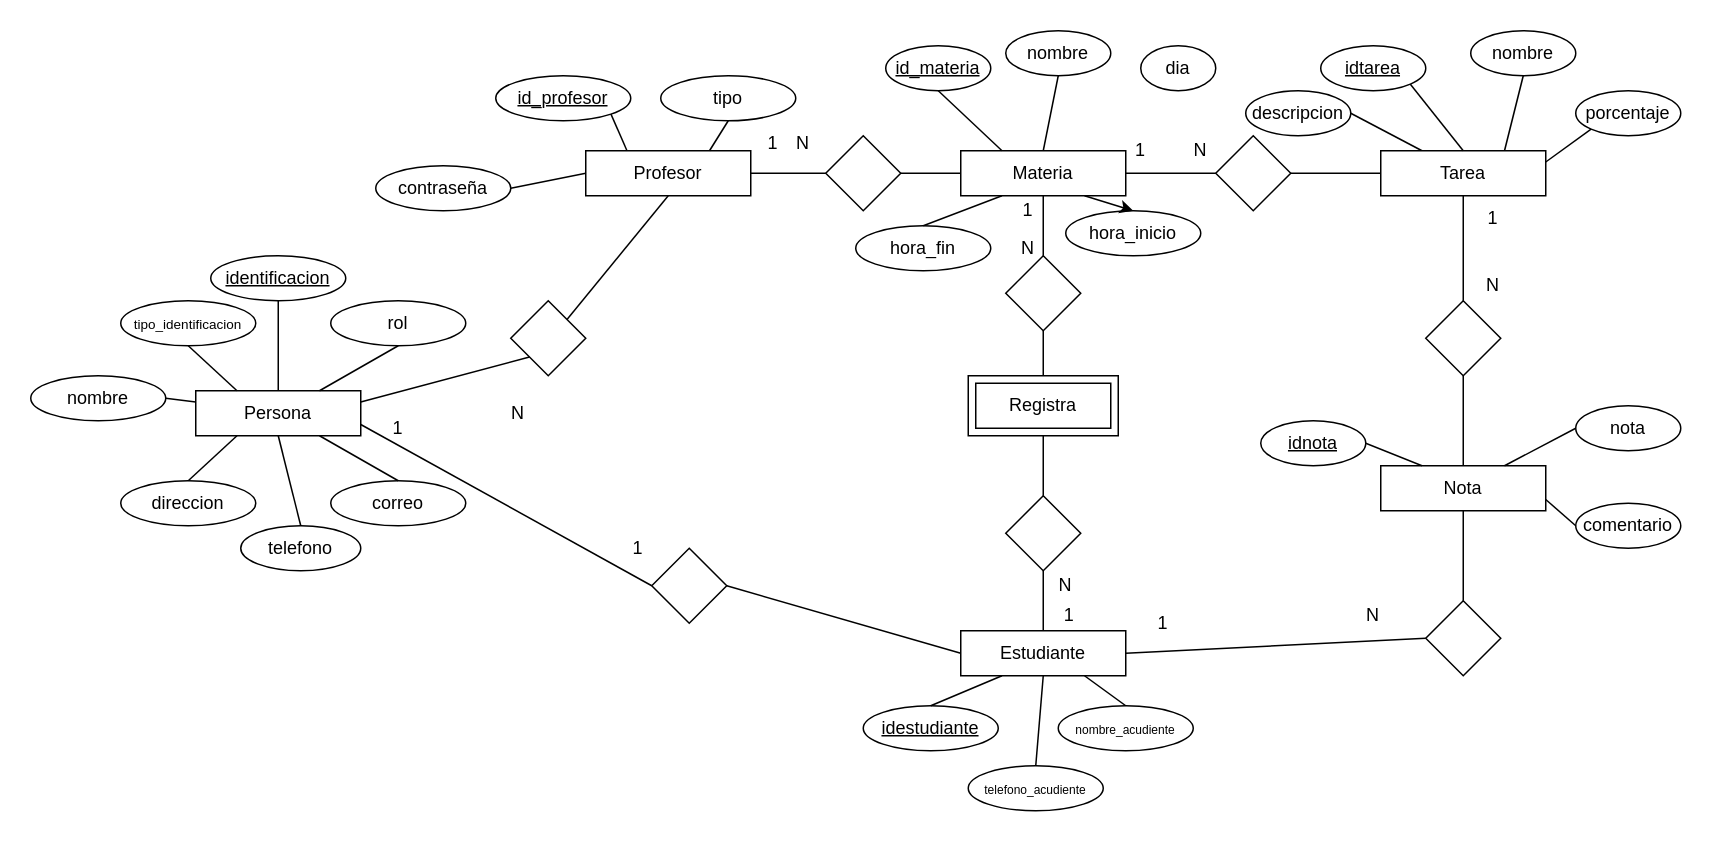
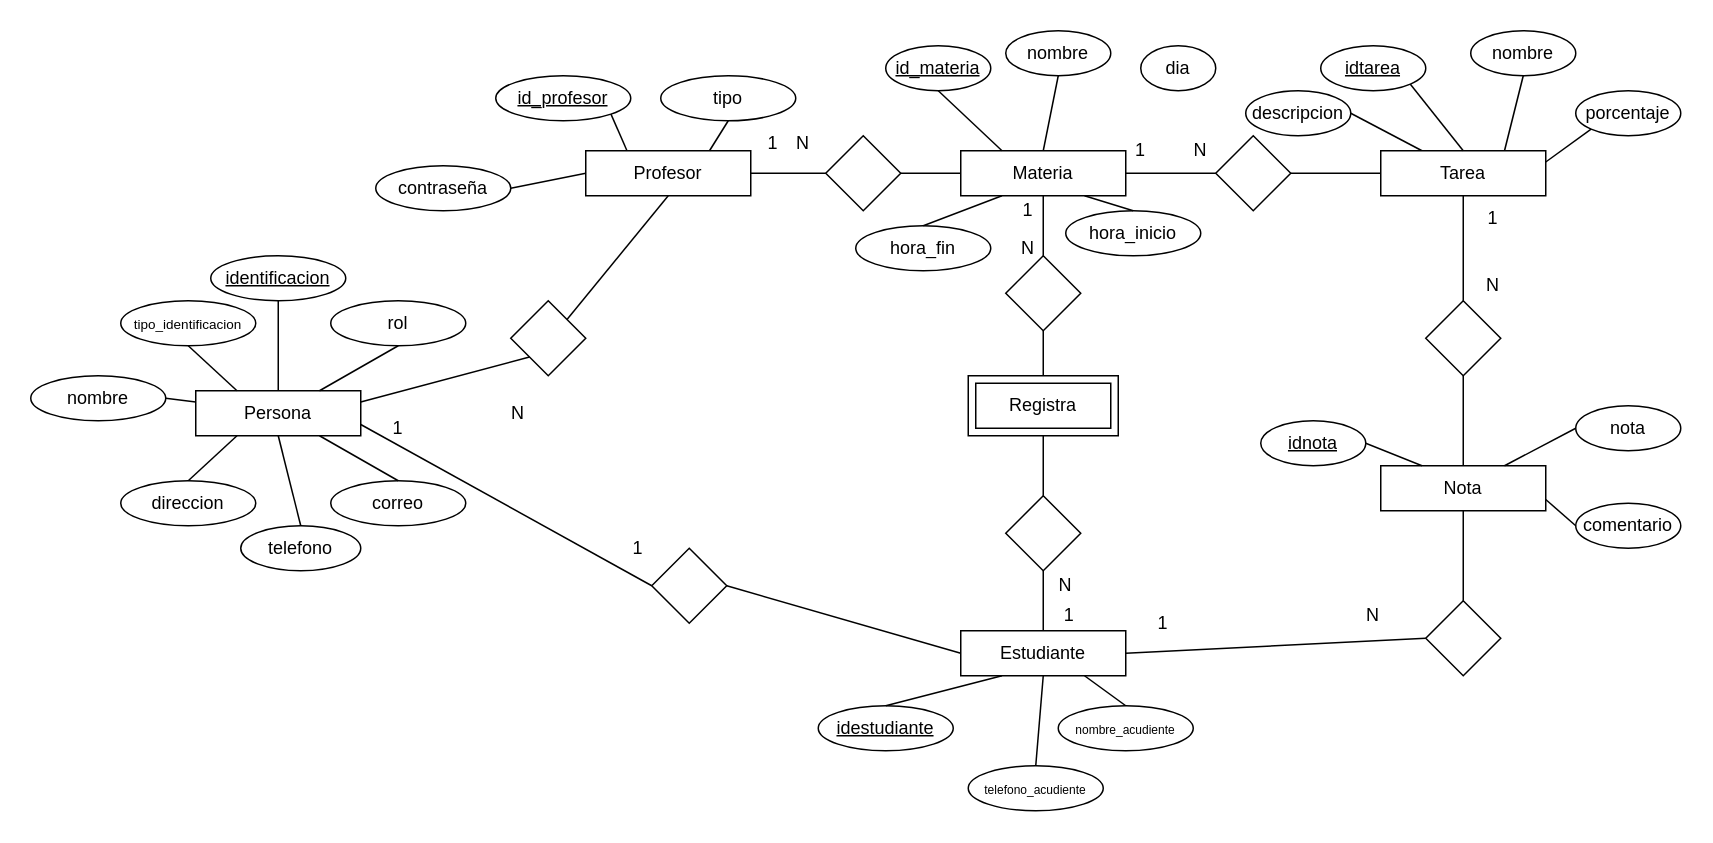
edge "Materia" -> "hora_inicio": arrowhead classic -> none
node "idestudiante": moved (931, 728) -> (886, 728)
